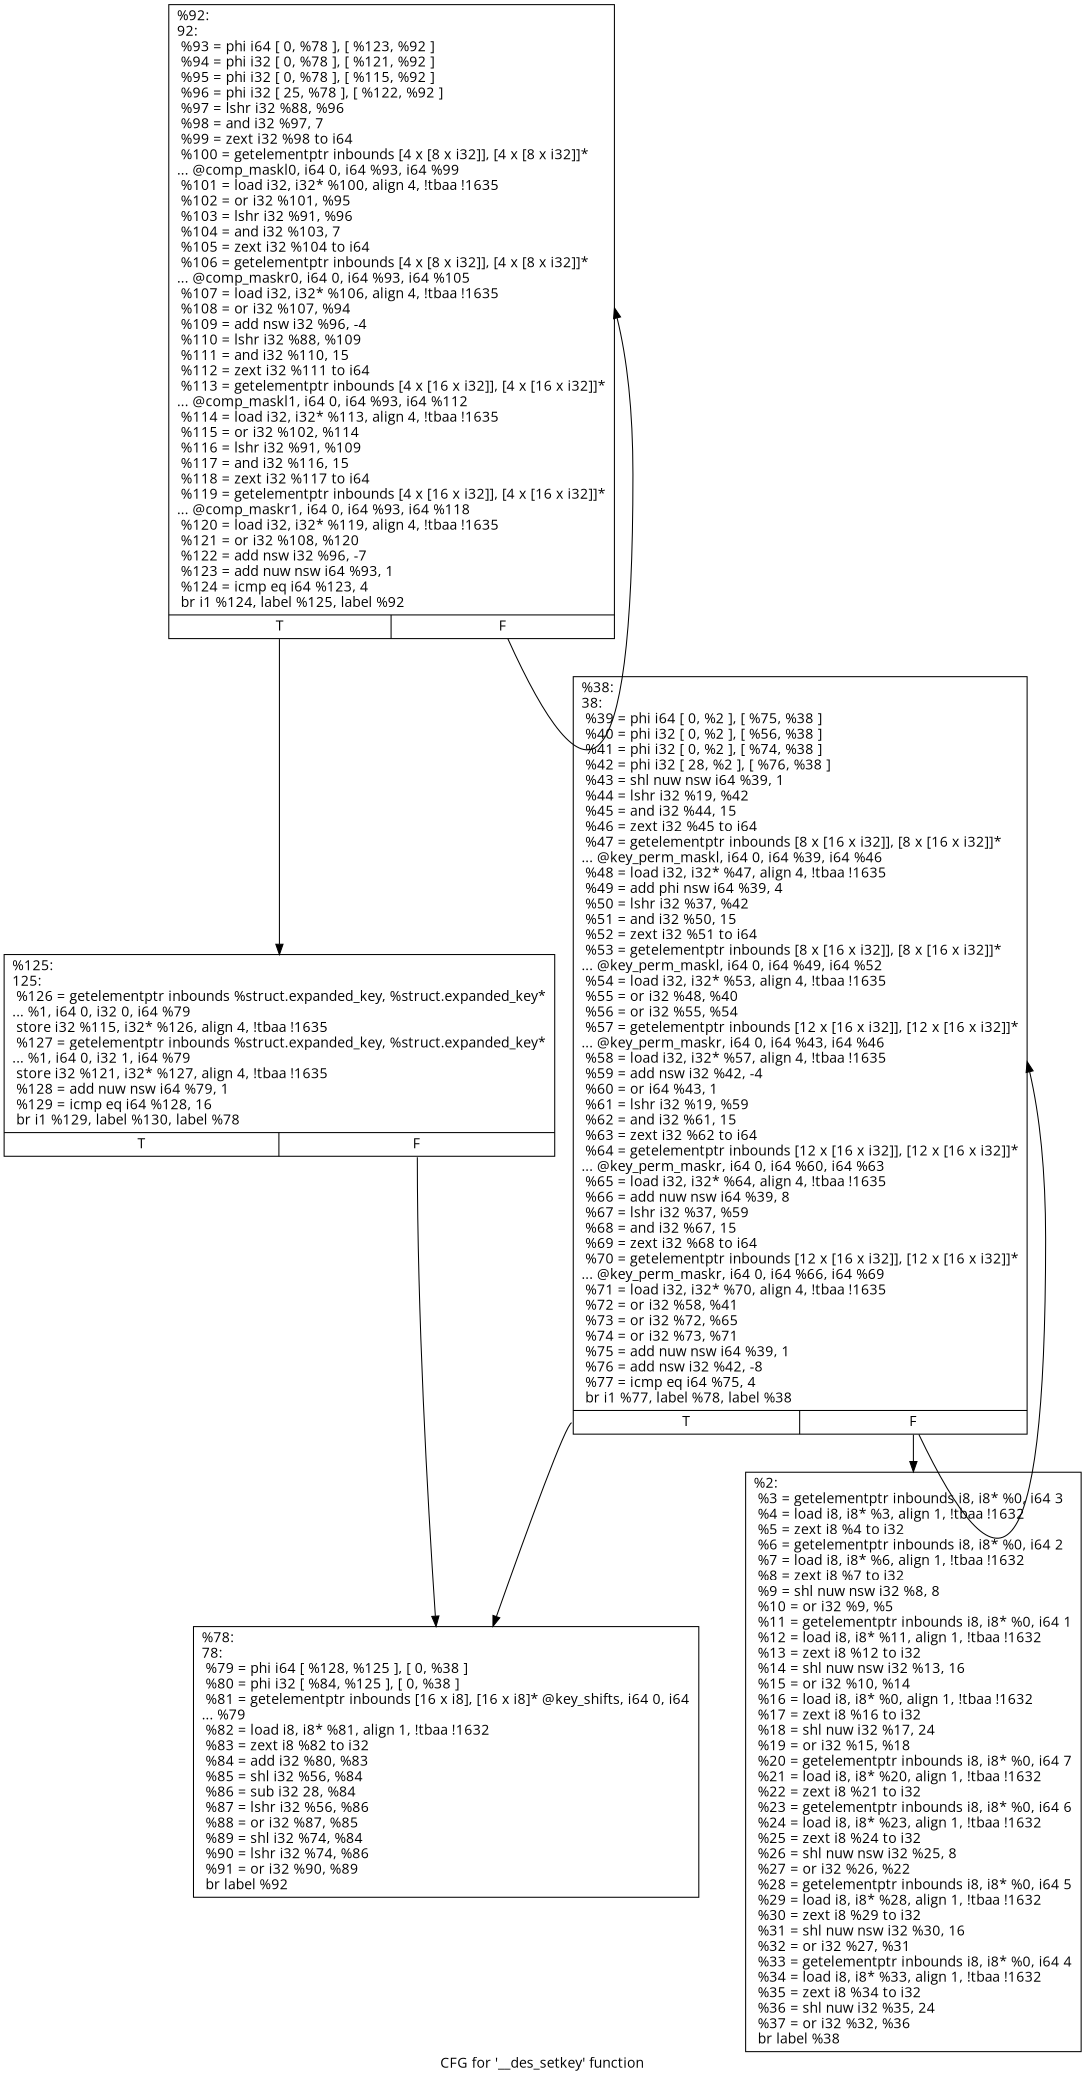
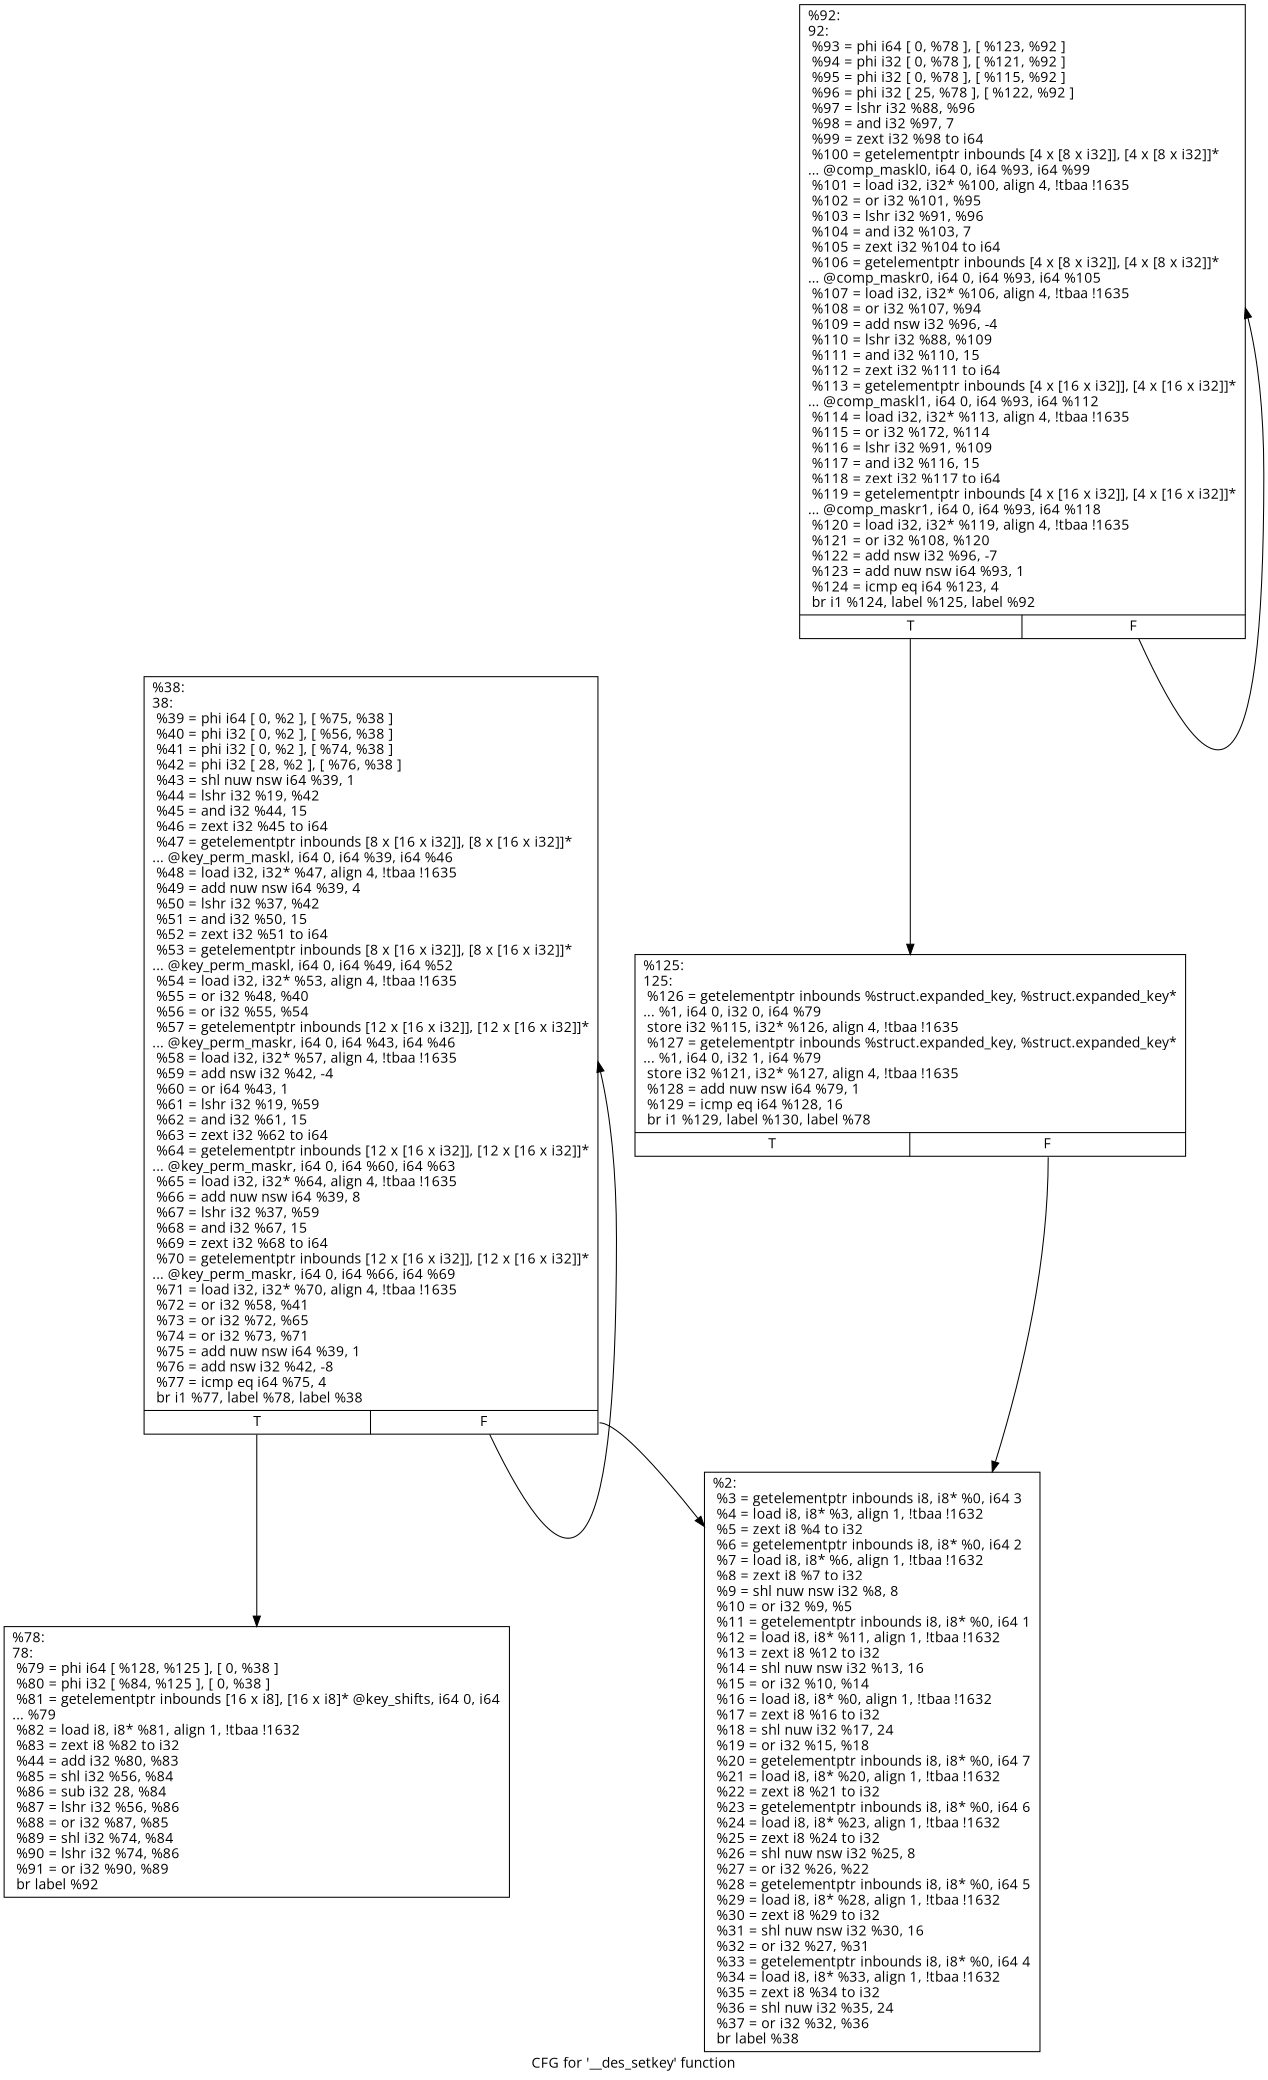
node "%92:": text "%115 = or i32 %102, %114" -> "%115 = or i32 %172, %114"
node "%38:": text "%49 = add phi nsw i64 %39, 4" -> "%49 = add nuw nsw i64 %39, 4"
edge "%125:" -> "%78:": now "%125:" -> "%2:"
node "%78:": text "%84 = add i32 %80, %83" -> "%44 = add i32 %80, %83"
